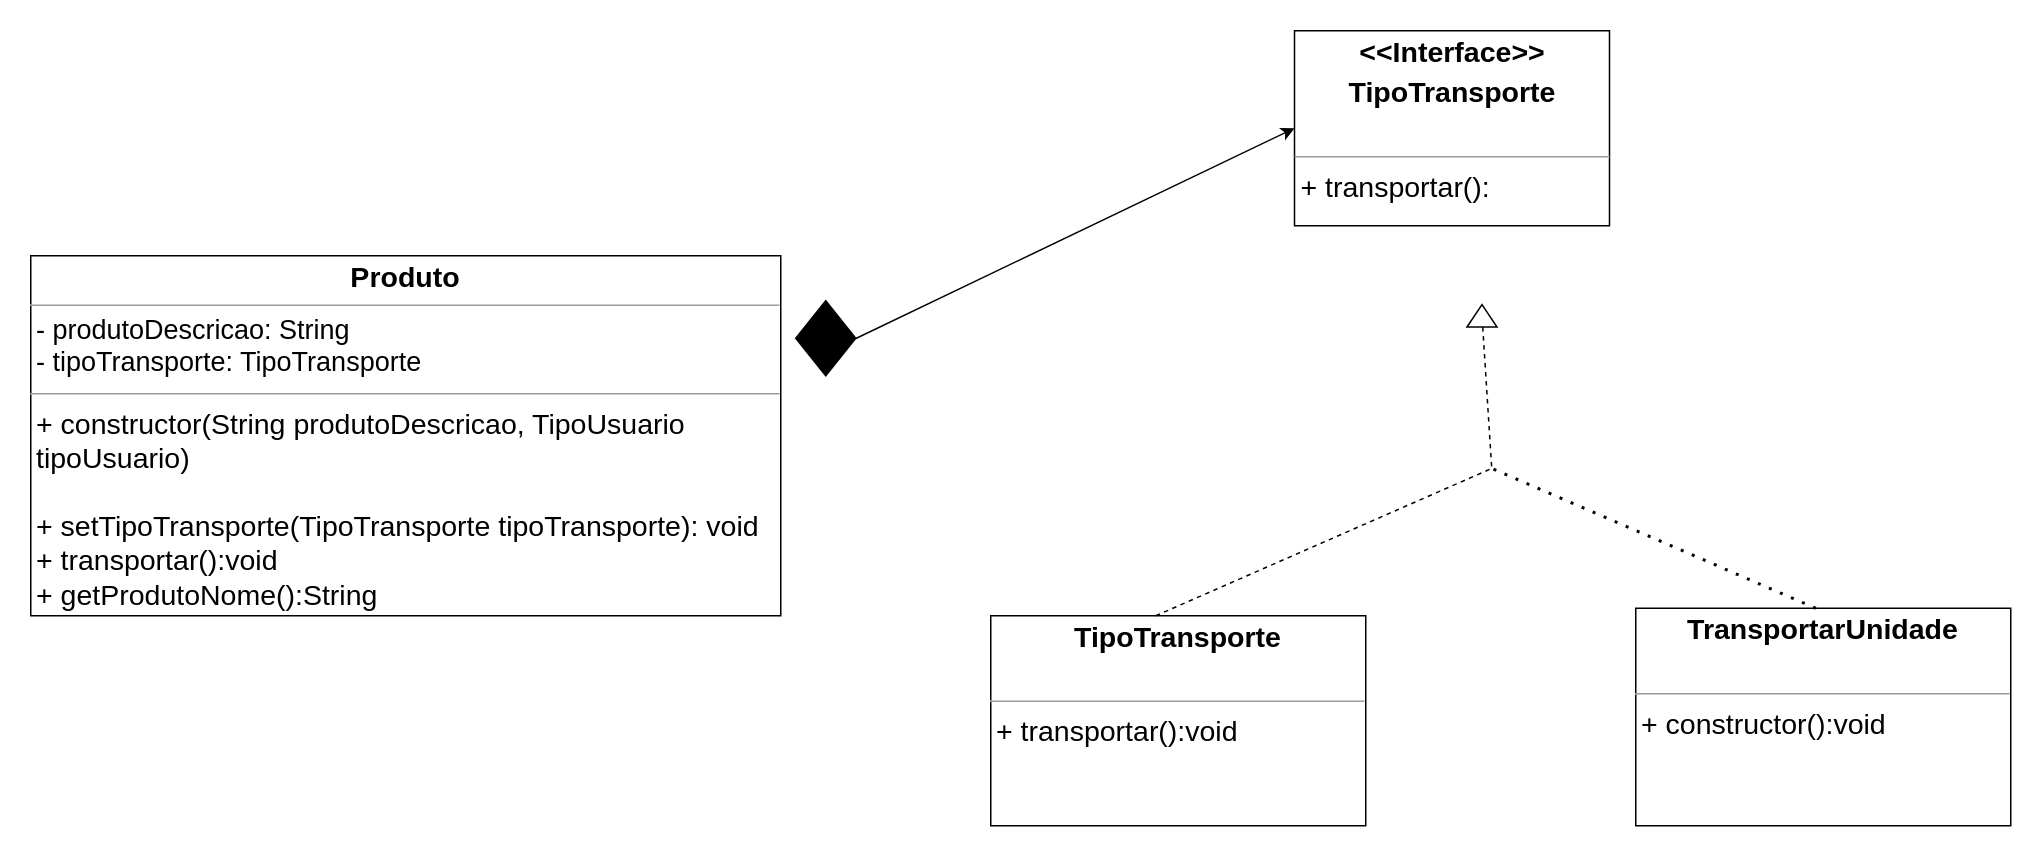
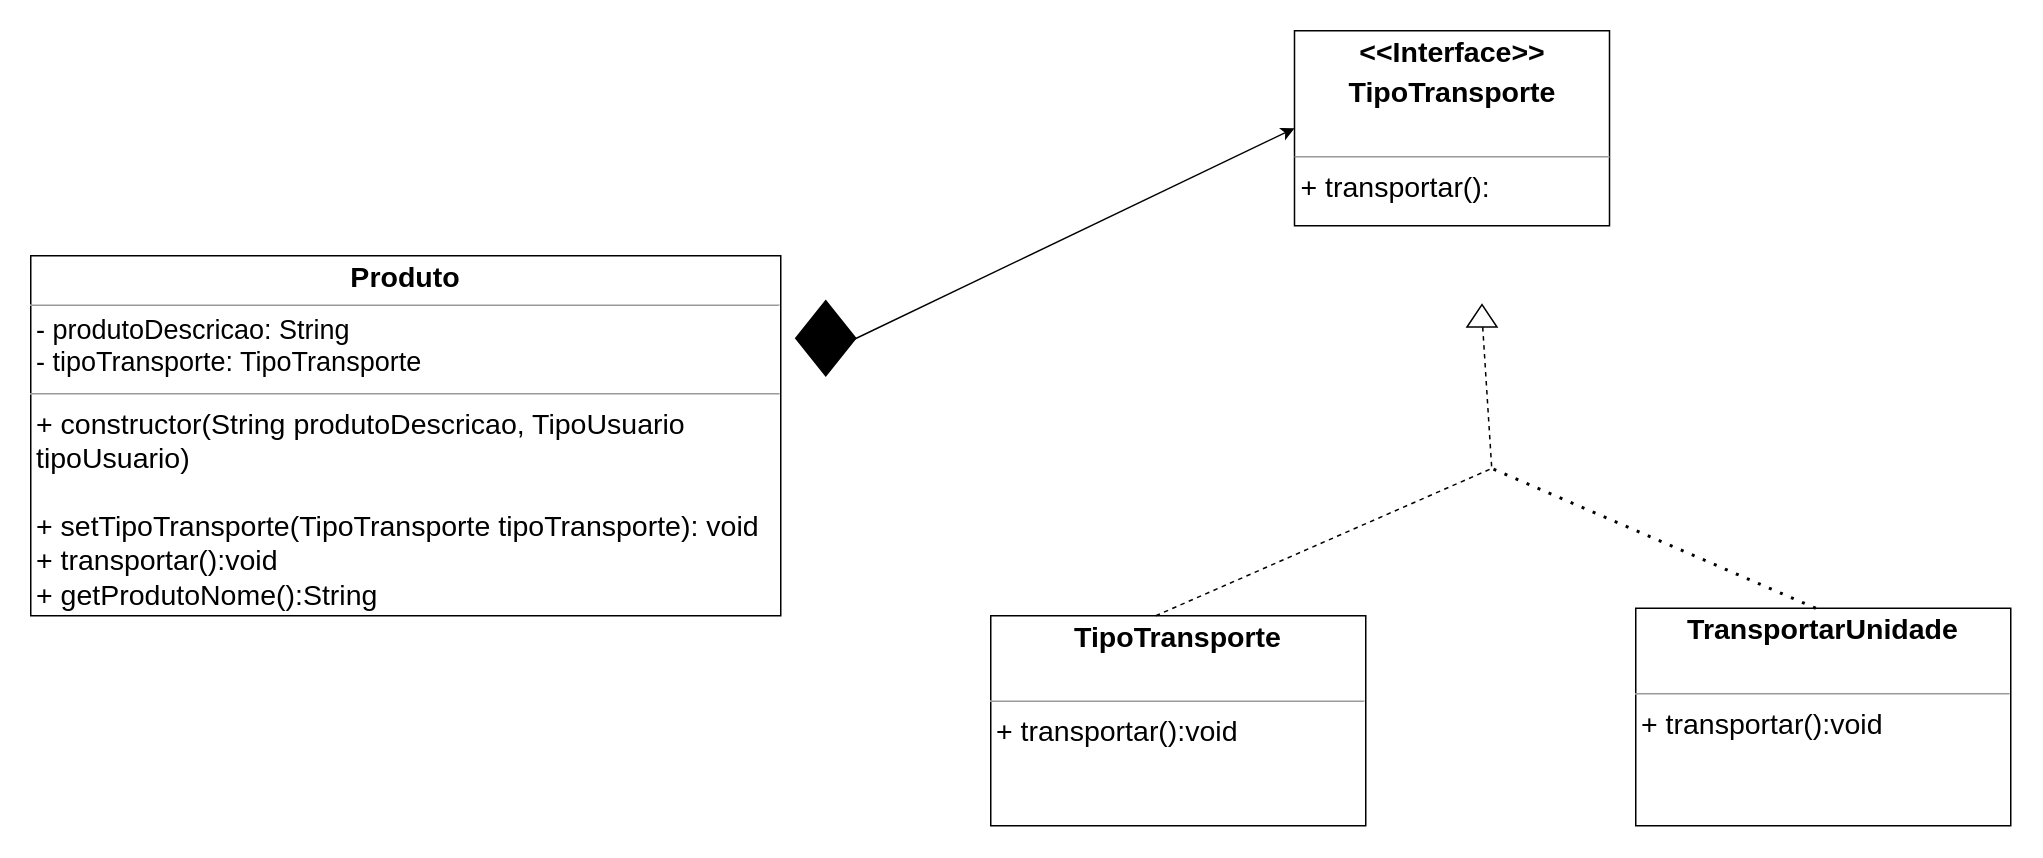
node "TransportarUnidade + constructor():void": label "TransportarUnidade + constructor():void" -> "TransportarUnidade + transportar():void"
